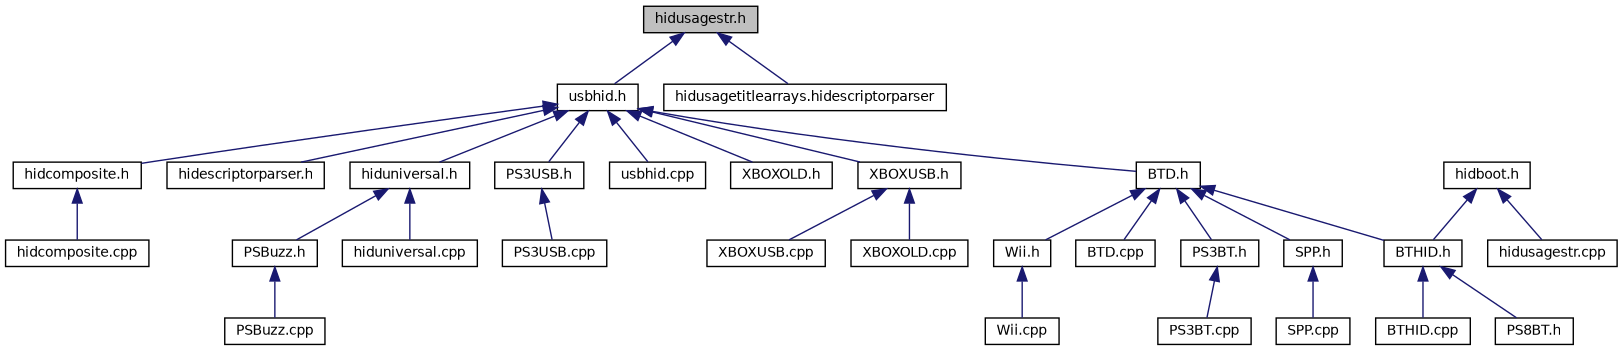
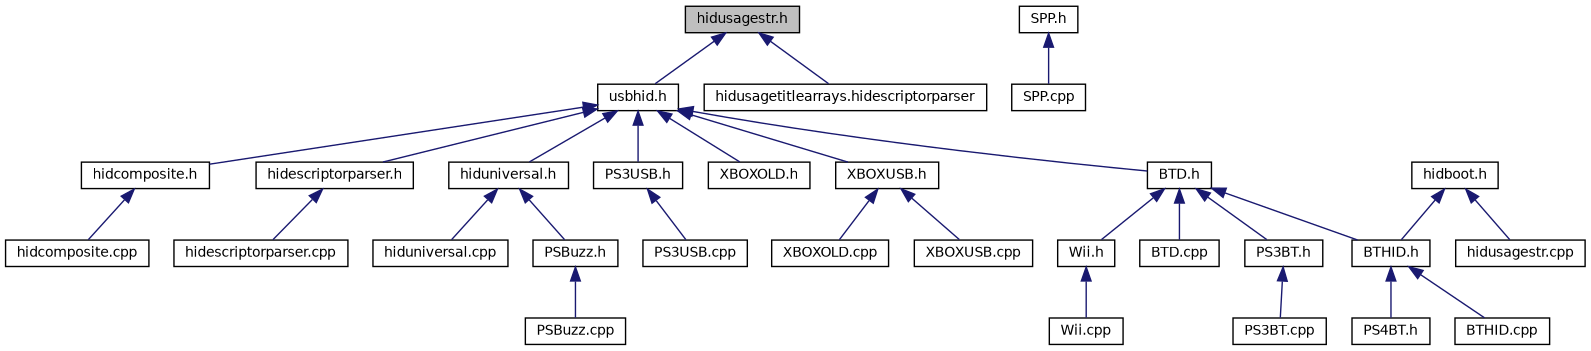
node "usbhid.cpp": removed
edge "SPP.h" -> "BTD.h": removed
node "hidescriptorparser.cpp": added
node "PS8BT.h": label "PS8BT.h" -> "PS4BT.h"
